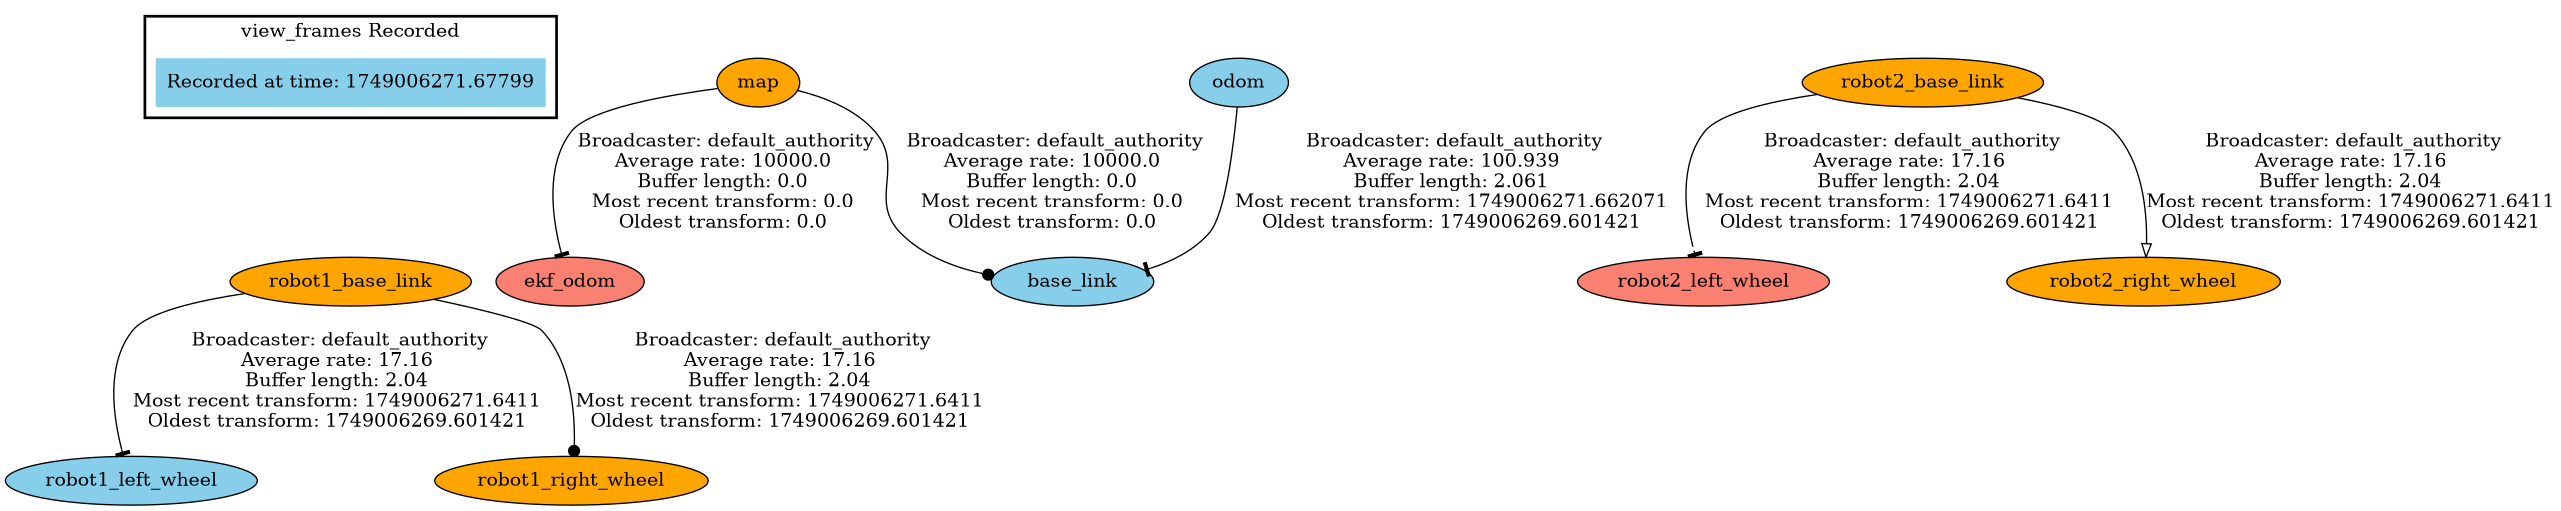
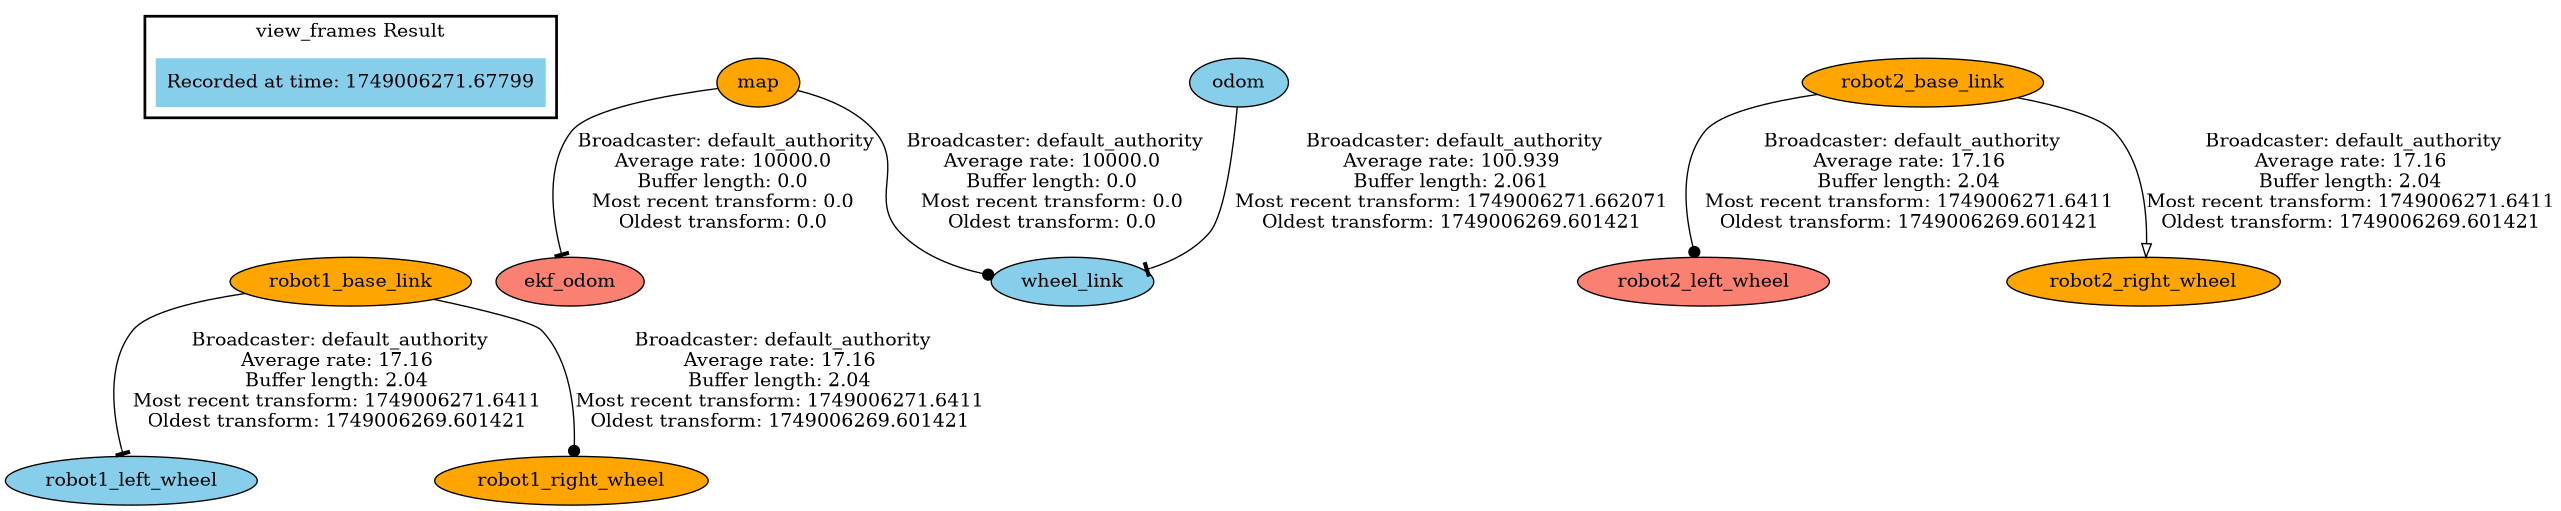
cluster "view_frames Recorded": label "view_frames Recorded" -> "view_frames Result"
edge "robot2_base_link" -> "robot2_left_wheel": arrowhead tee -> dot
node "base_link": label "base_link" -> "wheel_link"
